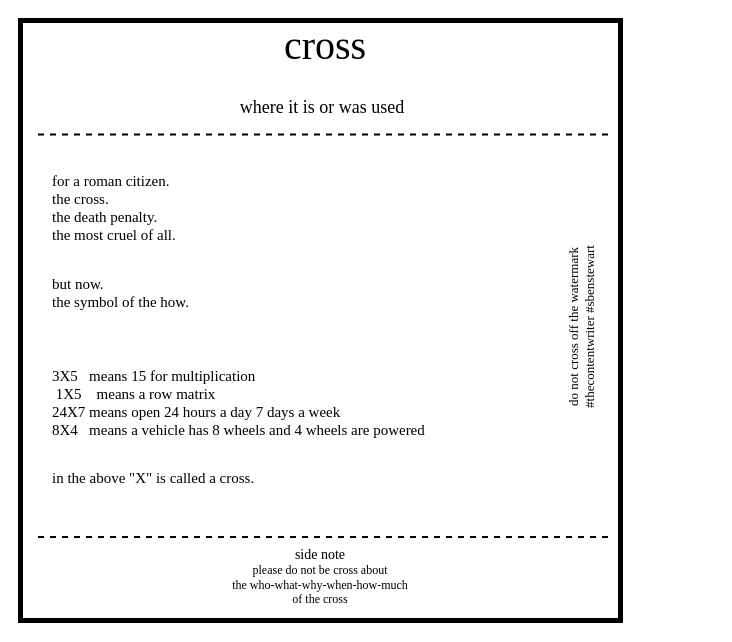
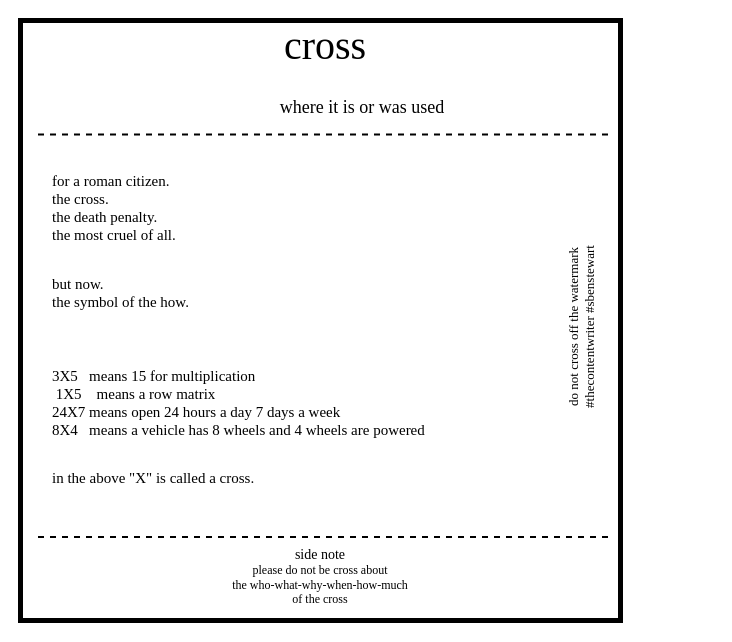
node "where it is or was used": moved (322, 108) -> (362, 108)
